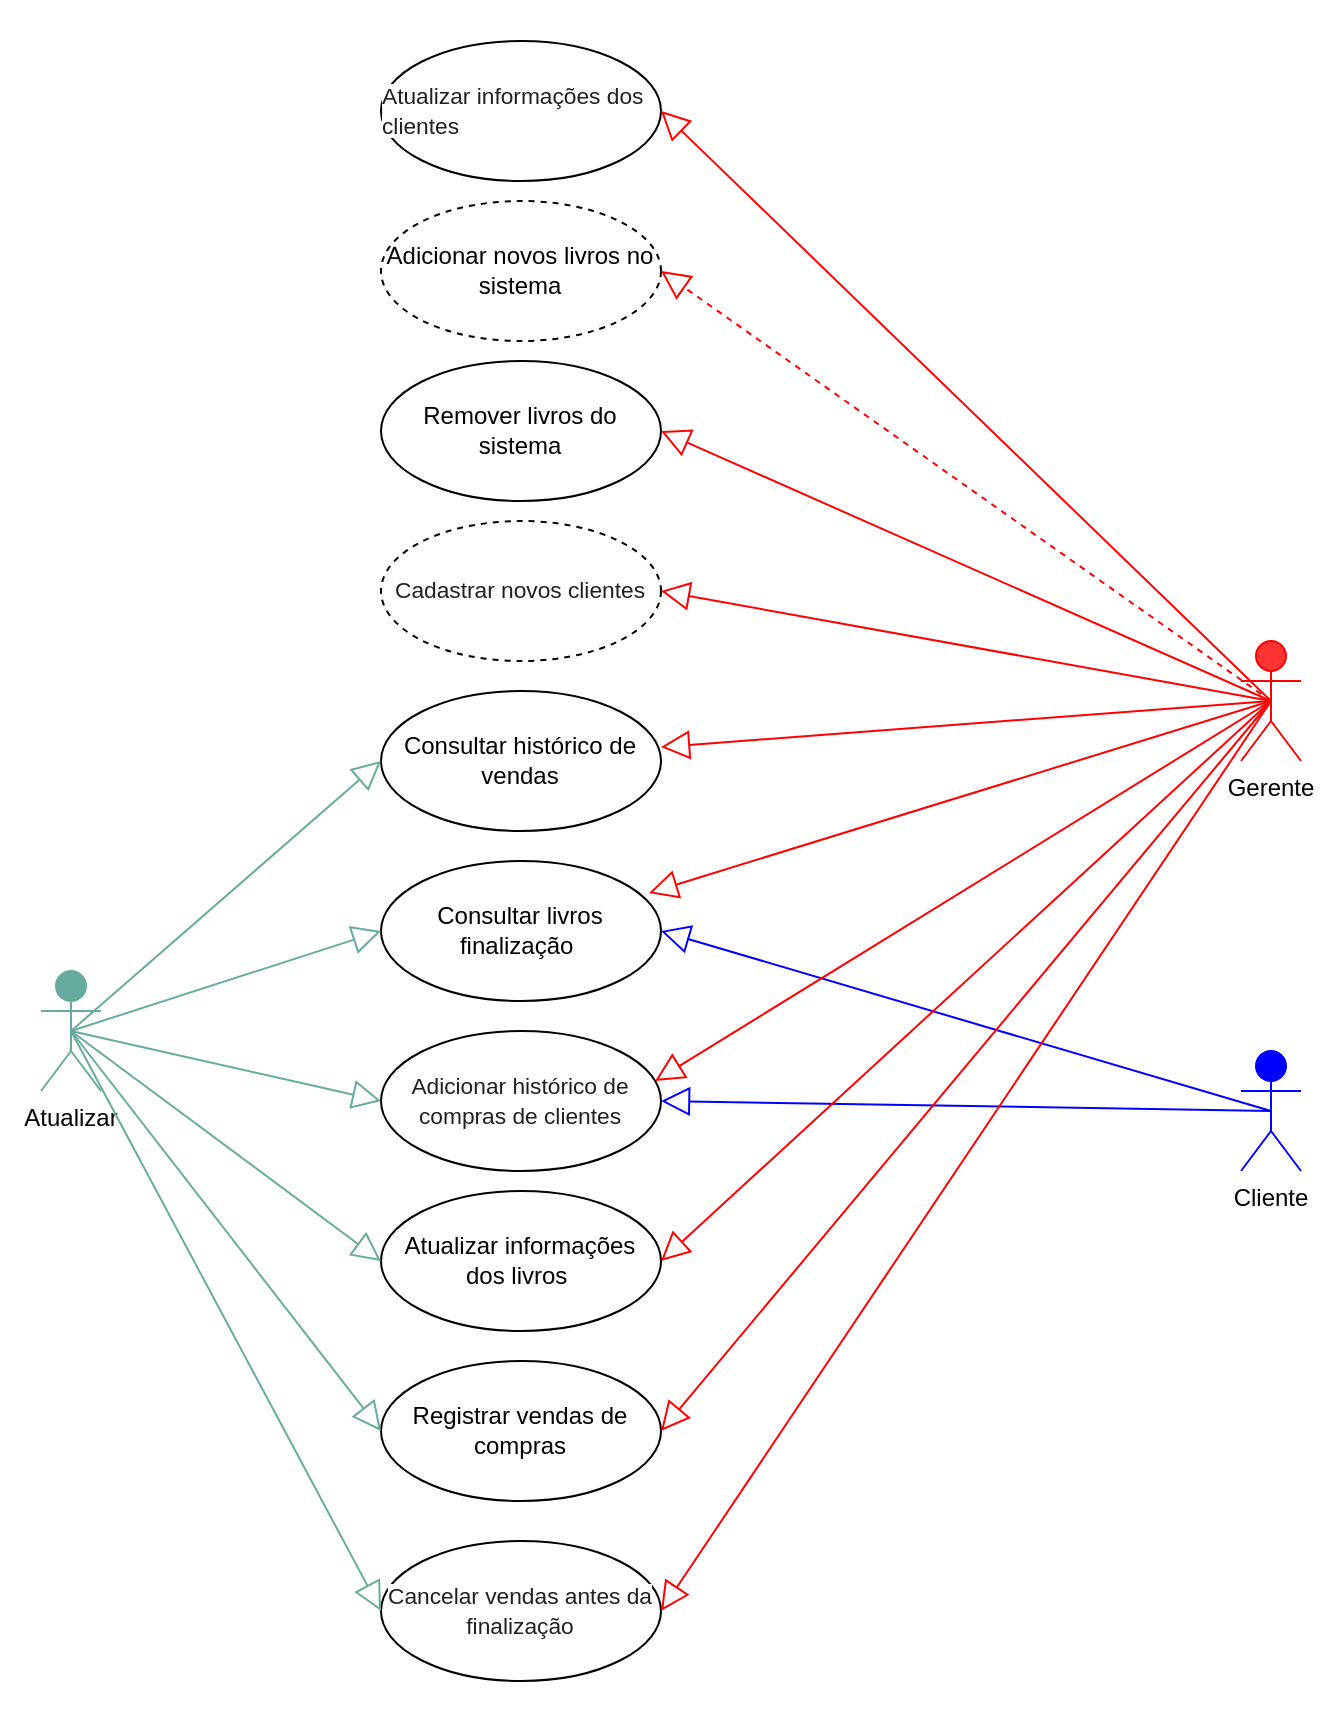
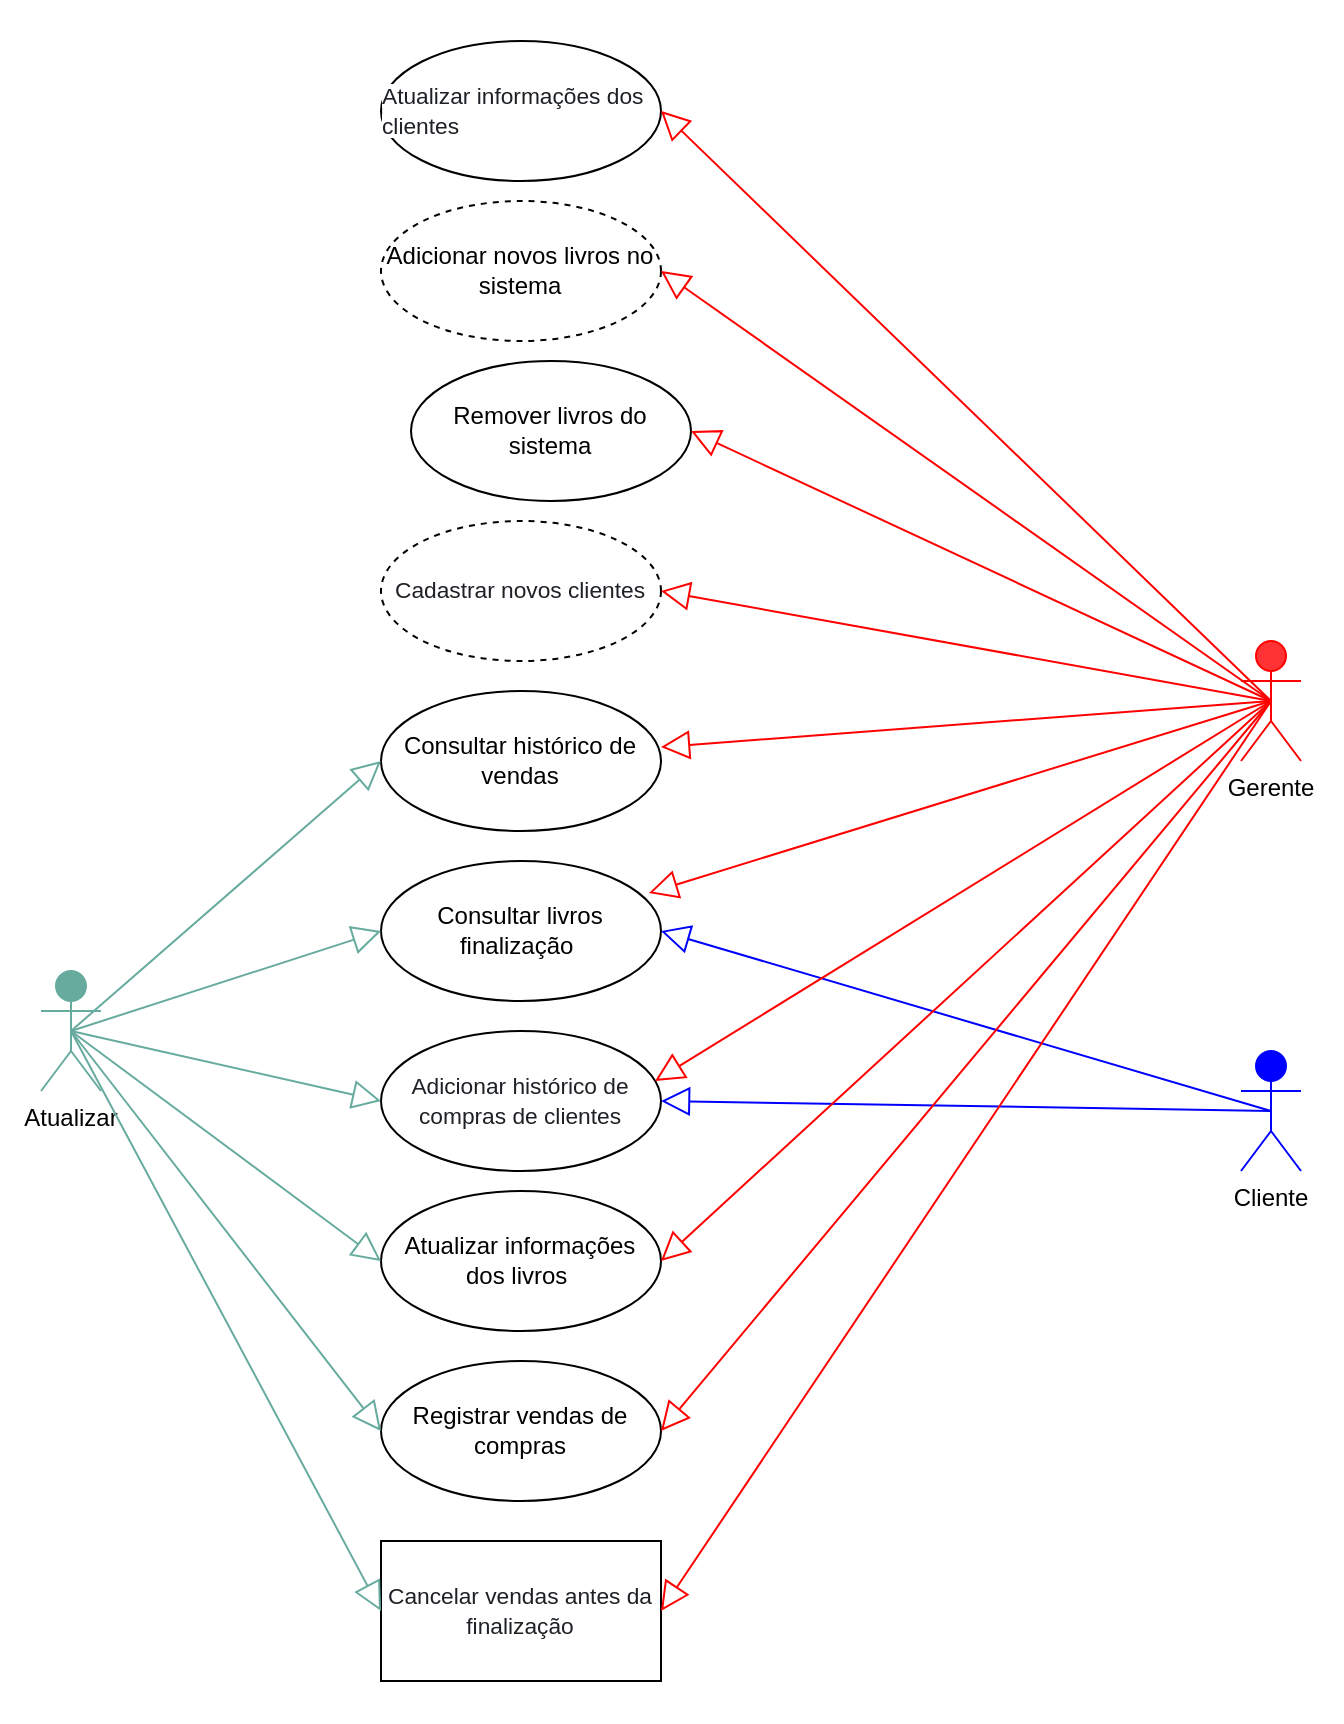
node "Remover livros do sistema": moved (521, 431) -> (551, 431)
edge "Gerente" -> "Adicionar novos livros no sistema": style dashed -> solid
node "Cancelar vendas antes da finalização": shape ellipse -> rectangle
